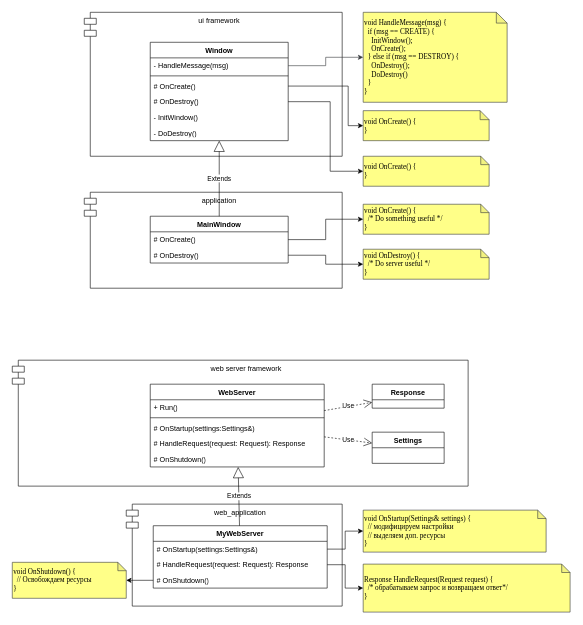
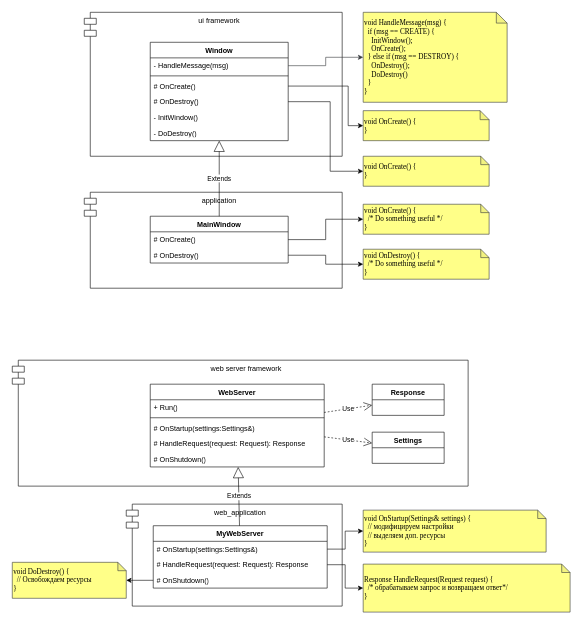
node "void OnDestroy() { /* Do server useful */ }": label "void OnDestroy() { /* Do server useful */ }" -> "void OnDestroy() { /* Do something useful */ }"
node "Response": size 72x24 -> 72x31
node "void OnShutdown() { // Освобождаем ресурсы }": label "void OnShutdown() { // Освобождаем ресурсы }" -> "void DoDestroy() { // Освобождаем ресурсы }"
